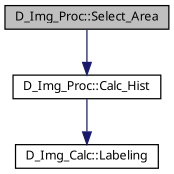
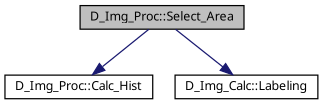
edge "D_Img_Proc::Calc_Hist" -> "D_Img_Calc::Labeling": now "D_Img_Proc::Select_Area" -> "D_Img_Calc::Labeling"
